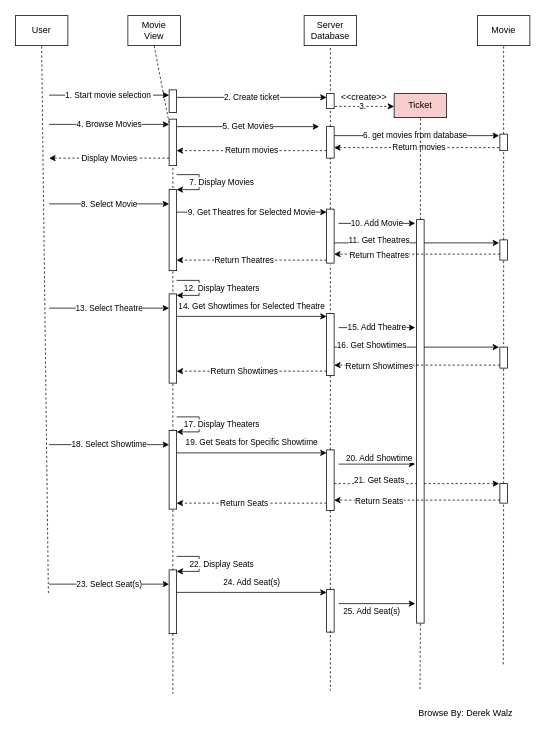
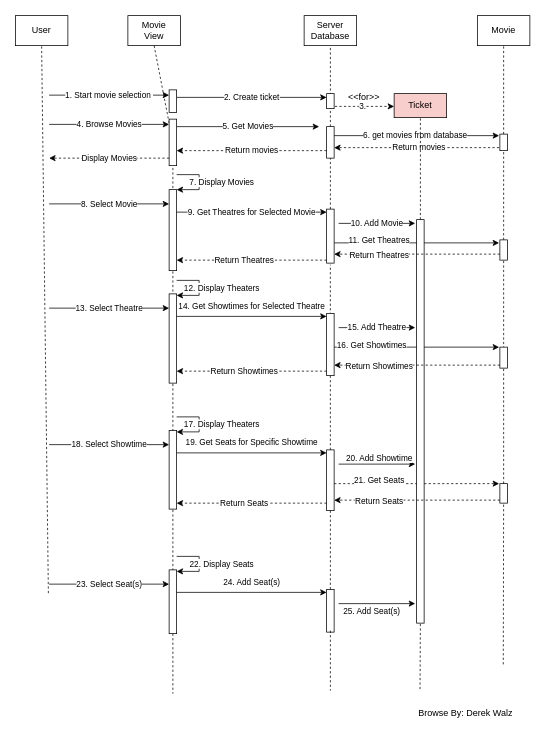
node "<<create>>": label "<<create>>" -> "<<for>>"
